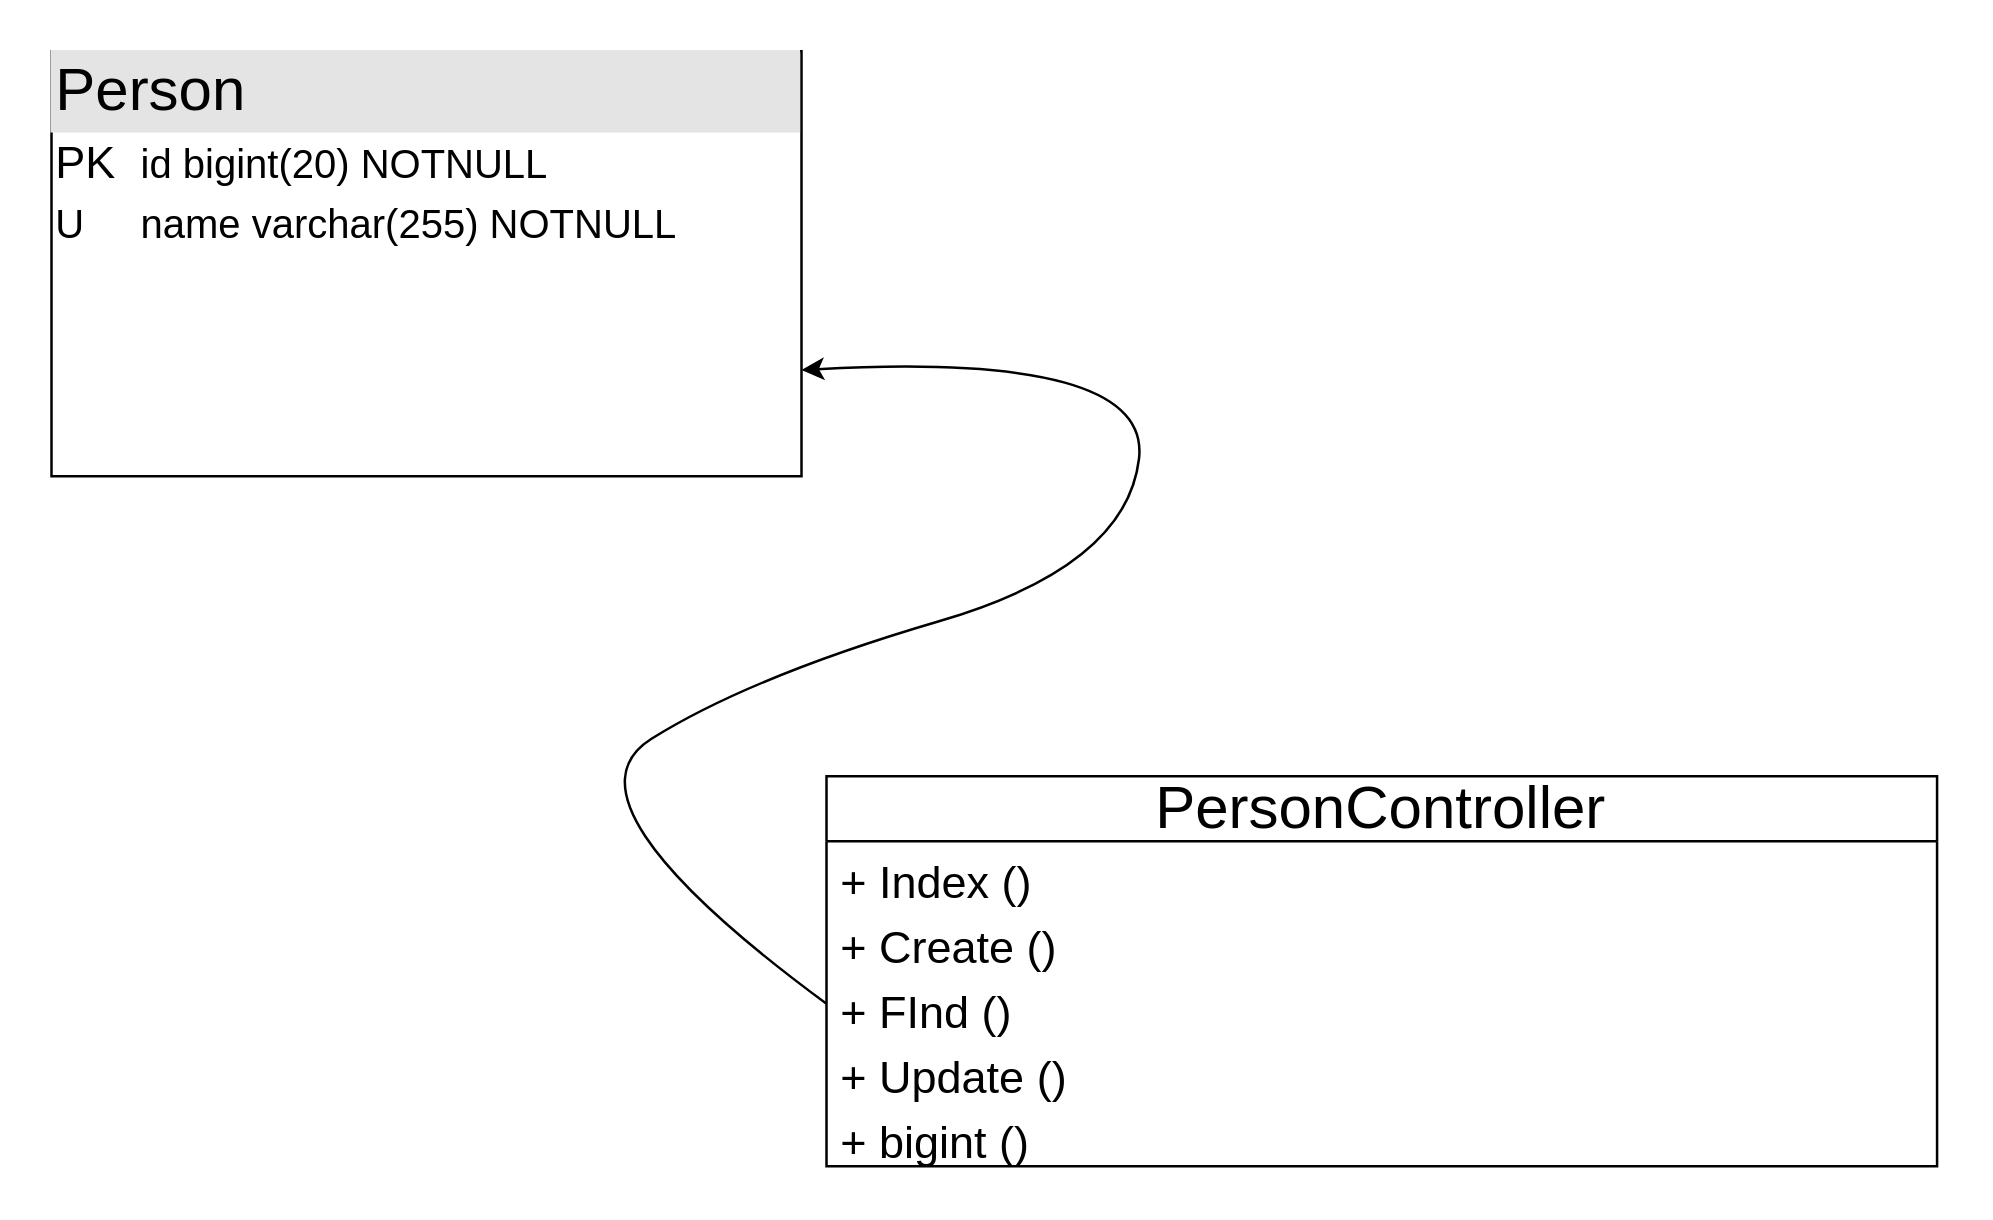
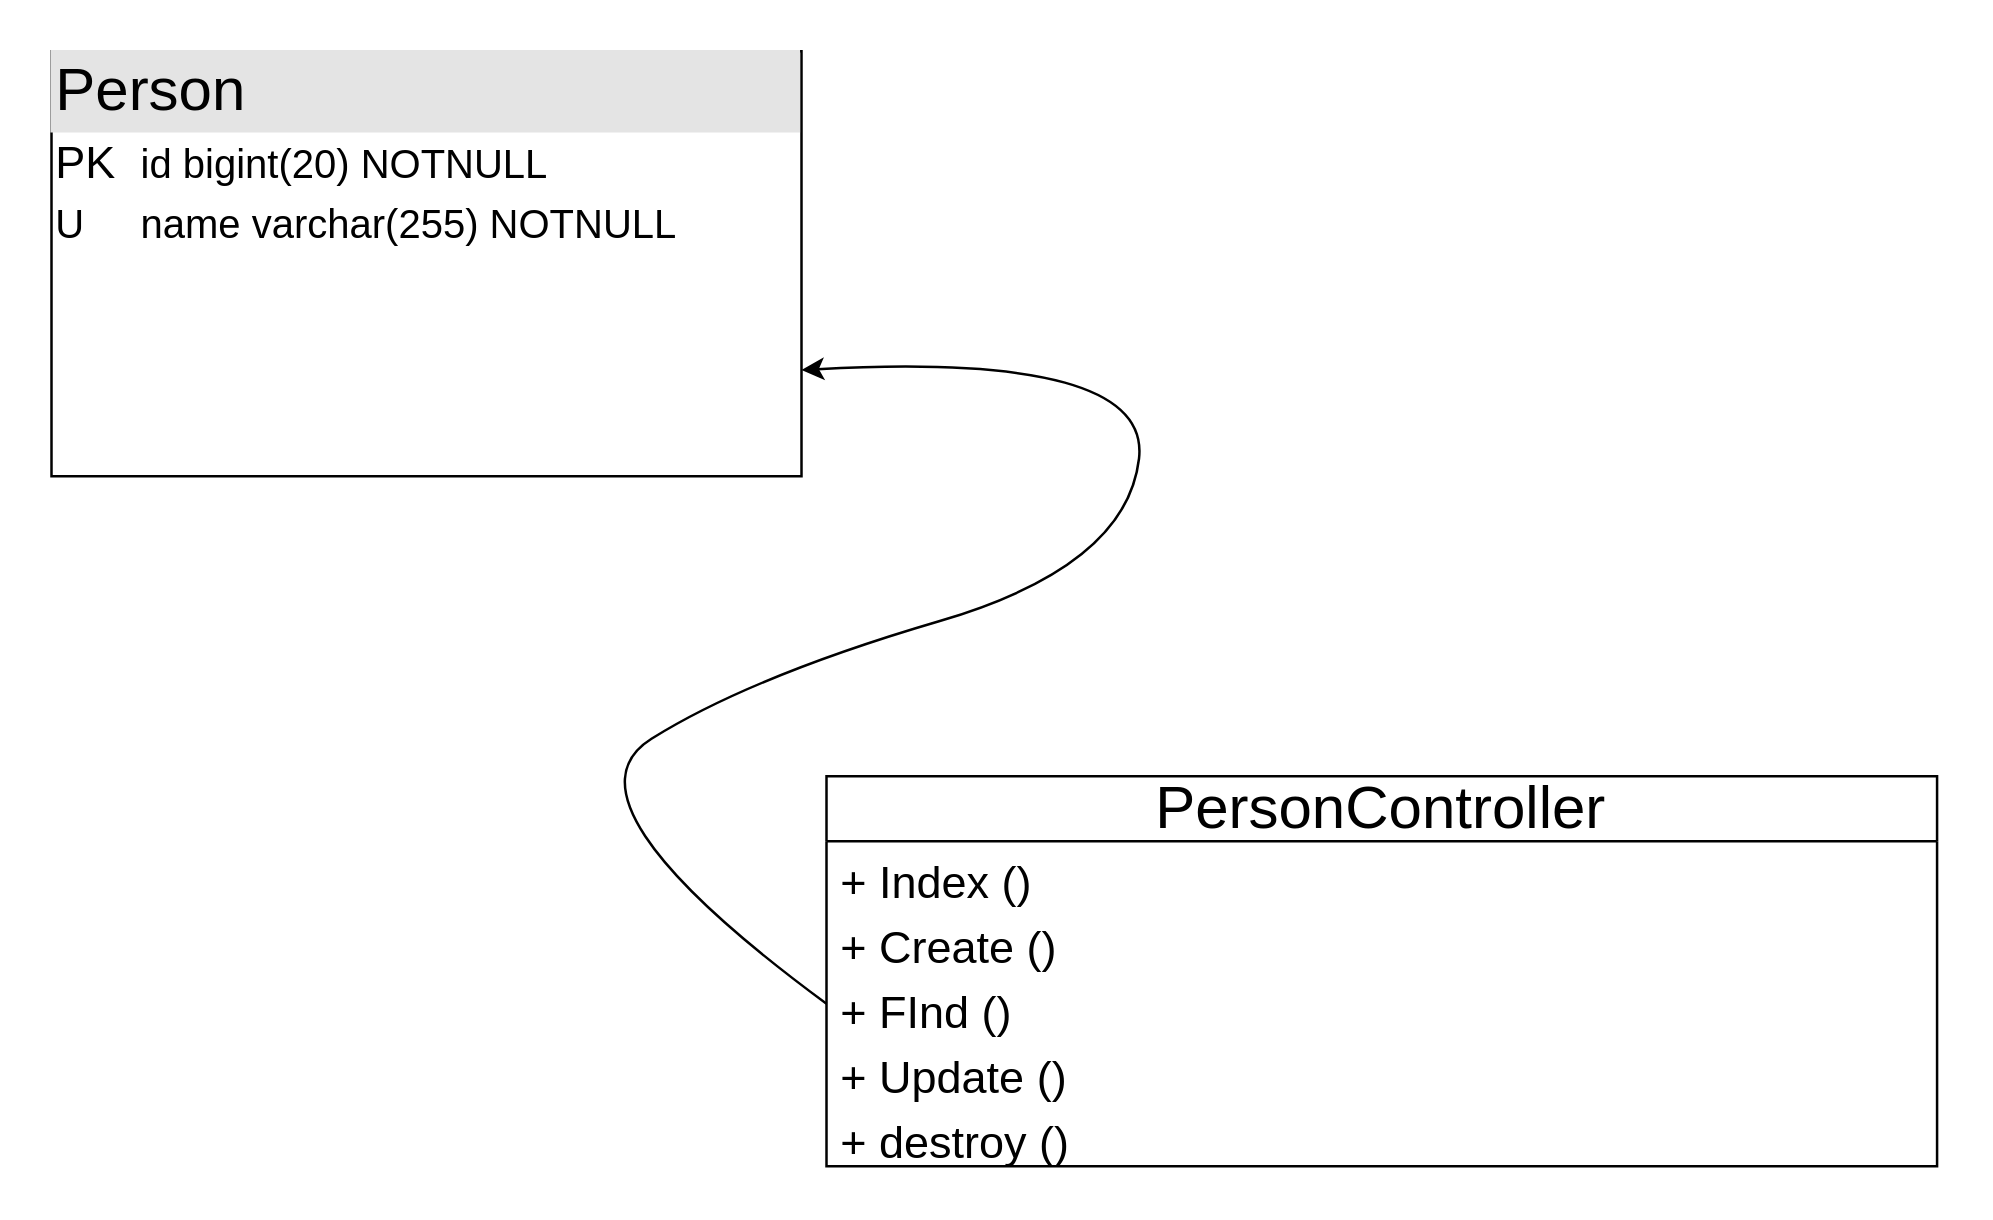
node "+ bigint ()": label "+ bigint ()" -> "+ destroy ()"
